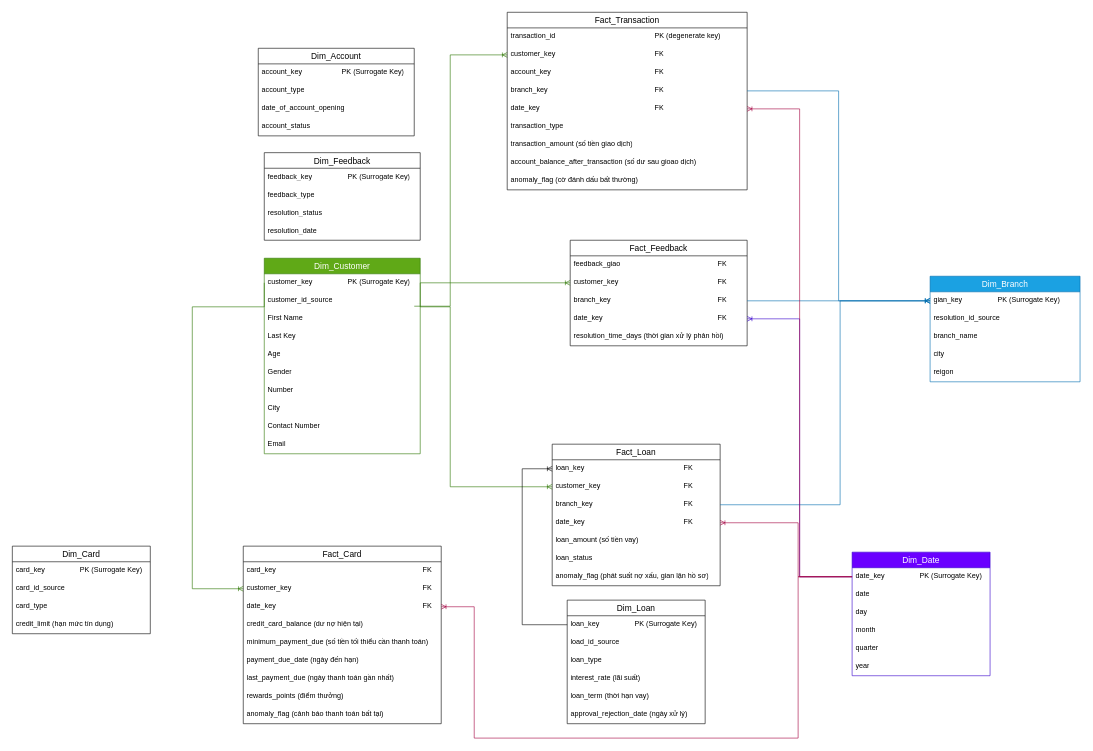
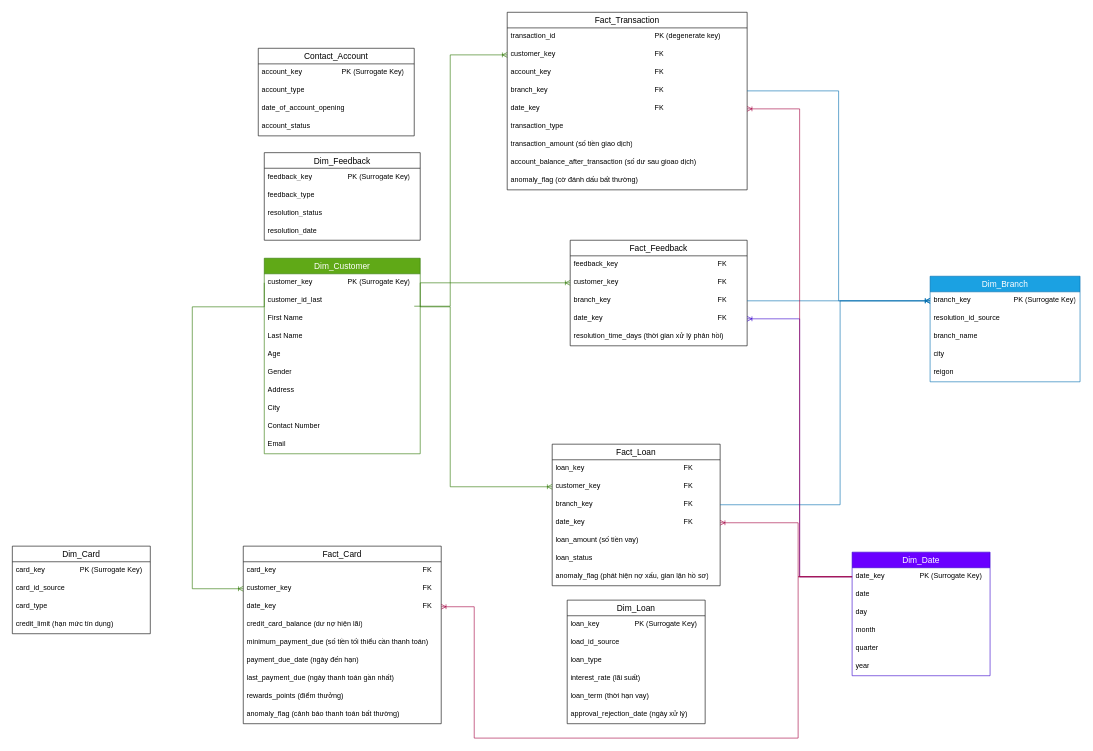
node "Dim_Account": label "Dim_Account" -> "Contact_Account"
node "feedback_giao FK": label "feedback_giao FK" -> "feedback_key FK"
node "customer_id_source": label "customer_id_source" -> "customer_id_last"
node "gian_key PK (Surrogate Key)": label "gian_key PK (Surrogate Key)" -> "branch_key PK (Surrogate Key)"
node "Last Key": label "Last Key" -> "Last Name"
node "Number": label "Number" -> "Address"
node "anomaly_flag (phát suất nợ xấu, gian lận hồ sơ)": label "anomaly_flag (phát suất nợ xấu, gian lận hồ sơ)" -> "anomaly_flag (phát hiện nợ xấu, gian lận hồ sơ)"
node "credit_card_balance (dư nợ hiện tại)": label "credit_card_balance (dư nợ hiện tại)" -> "credit_card_balance (dư nợ hiện lãi)"
edge "loan_key PK (Surrogate Key)" -> "loan_key FK": removed
node "anomaly_flag (cảnh báo thanh toán bất tại)": label "anomaly_flag (cảnh báo thanh toán bất tại)" -> "anomaly_flag (cảnh báo thanh toán bất thường)"
